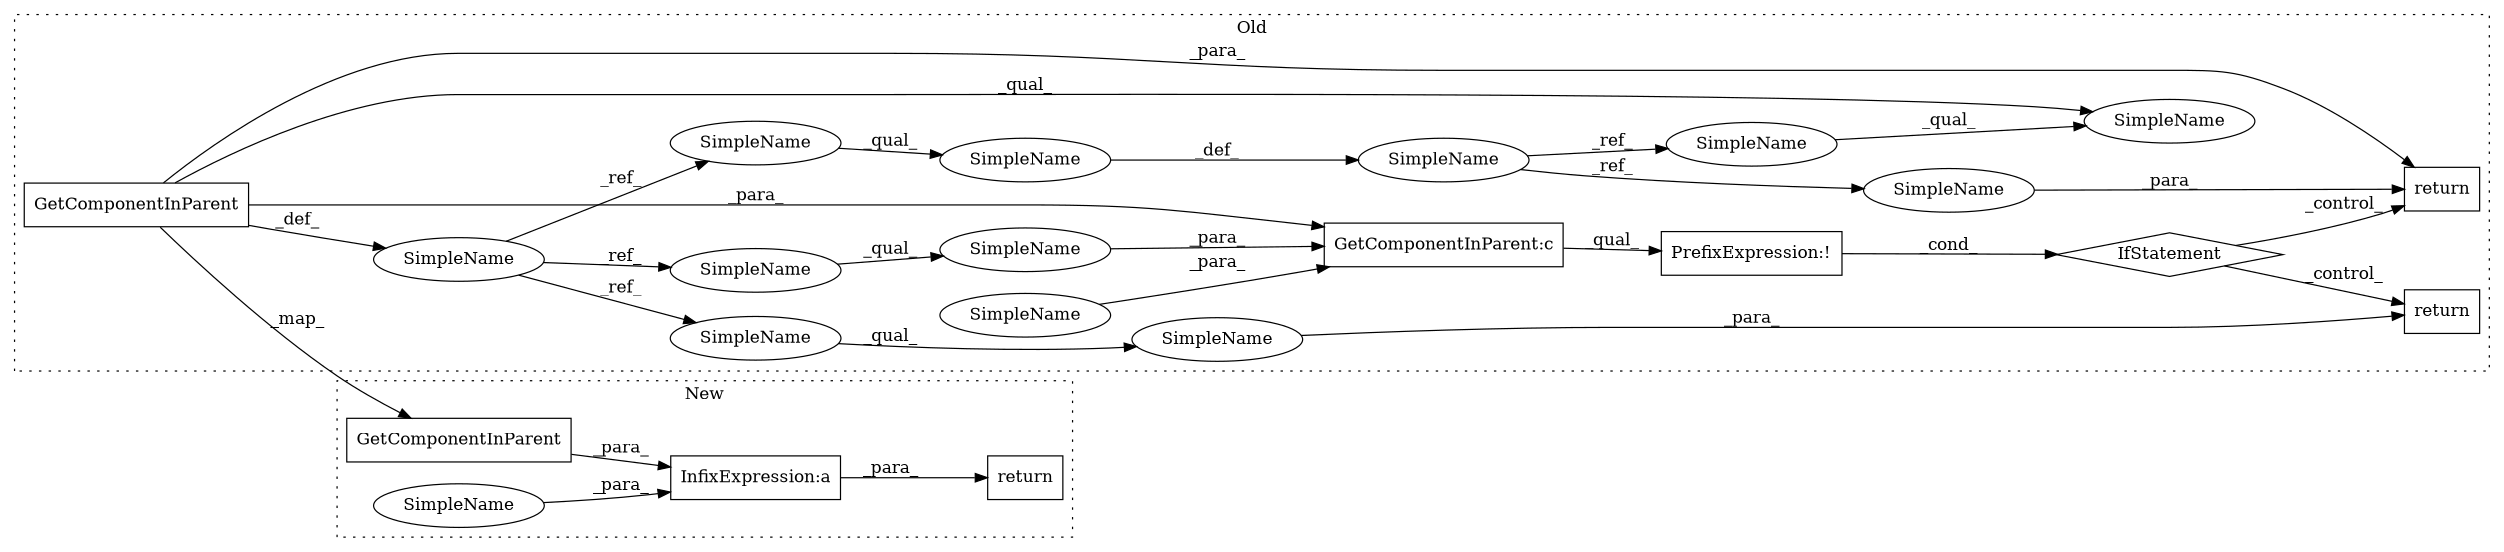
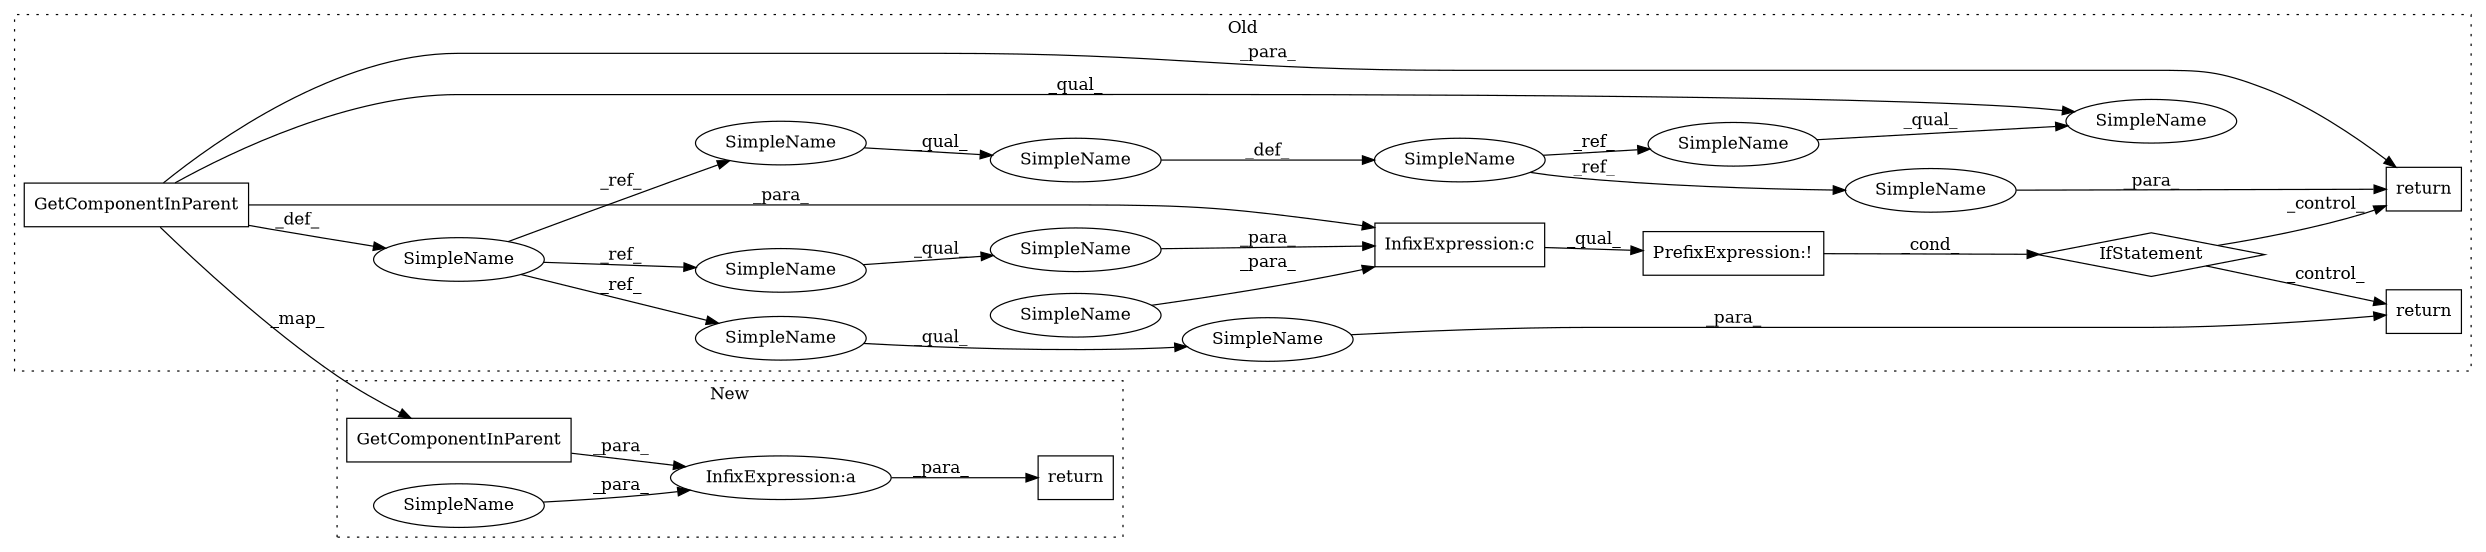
node "GetComponentInParent:c": label "GetComponentInParent:c" -> "InfixExpression:c"
node "InfixExpression:a": shape box -> ellipse
